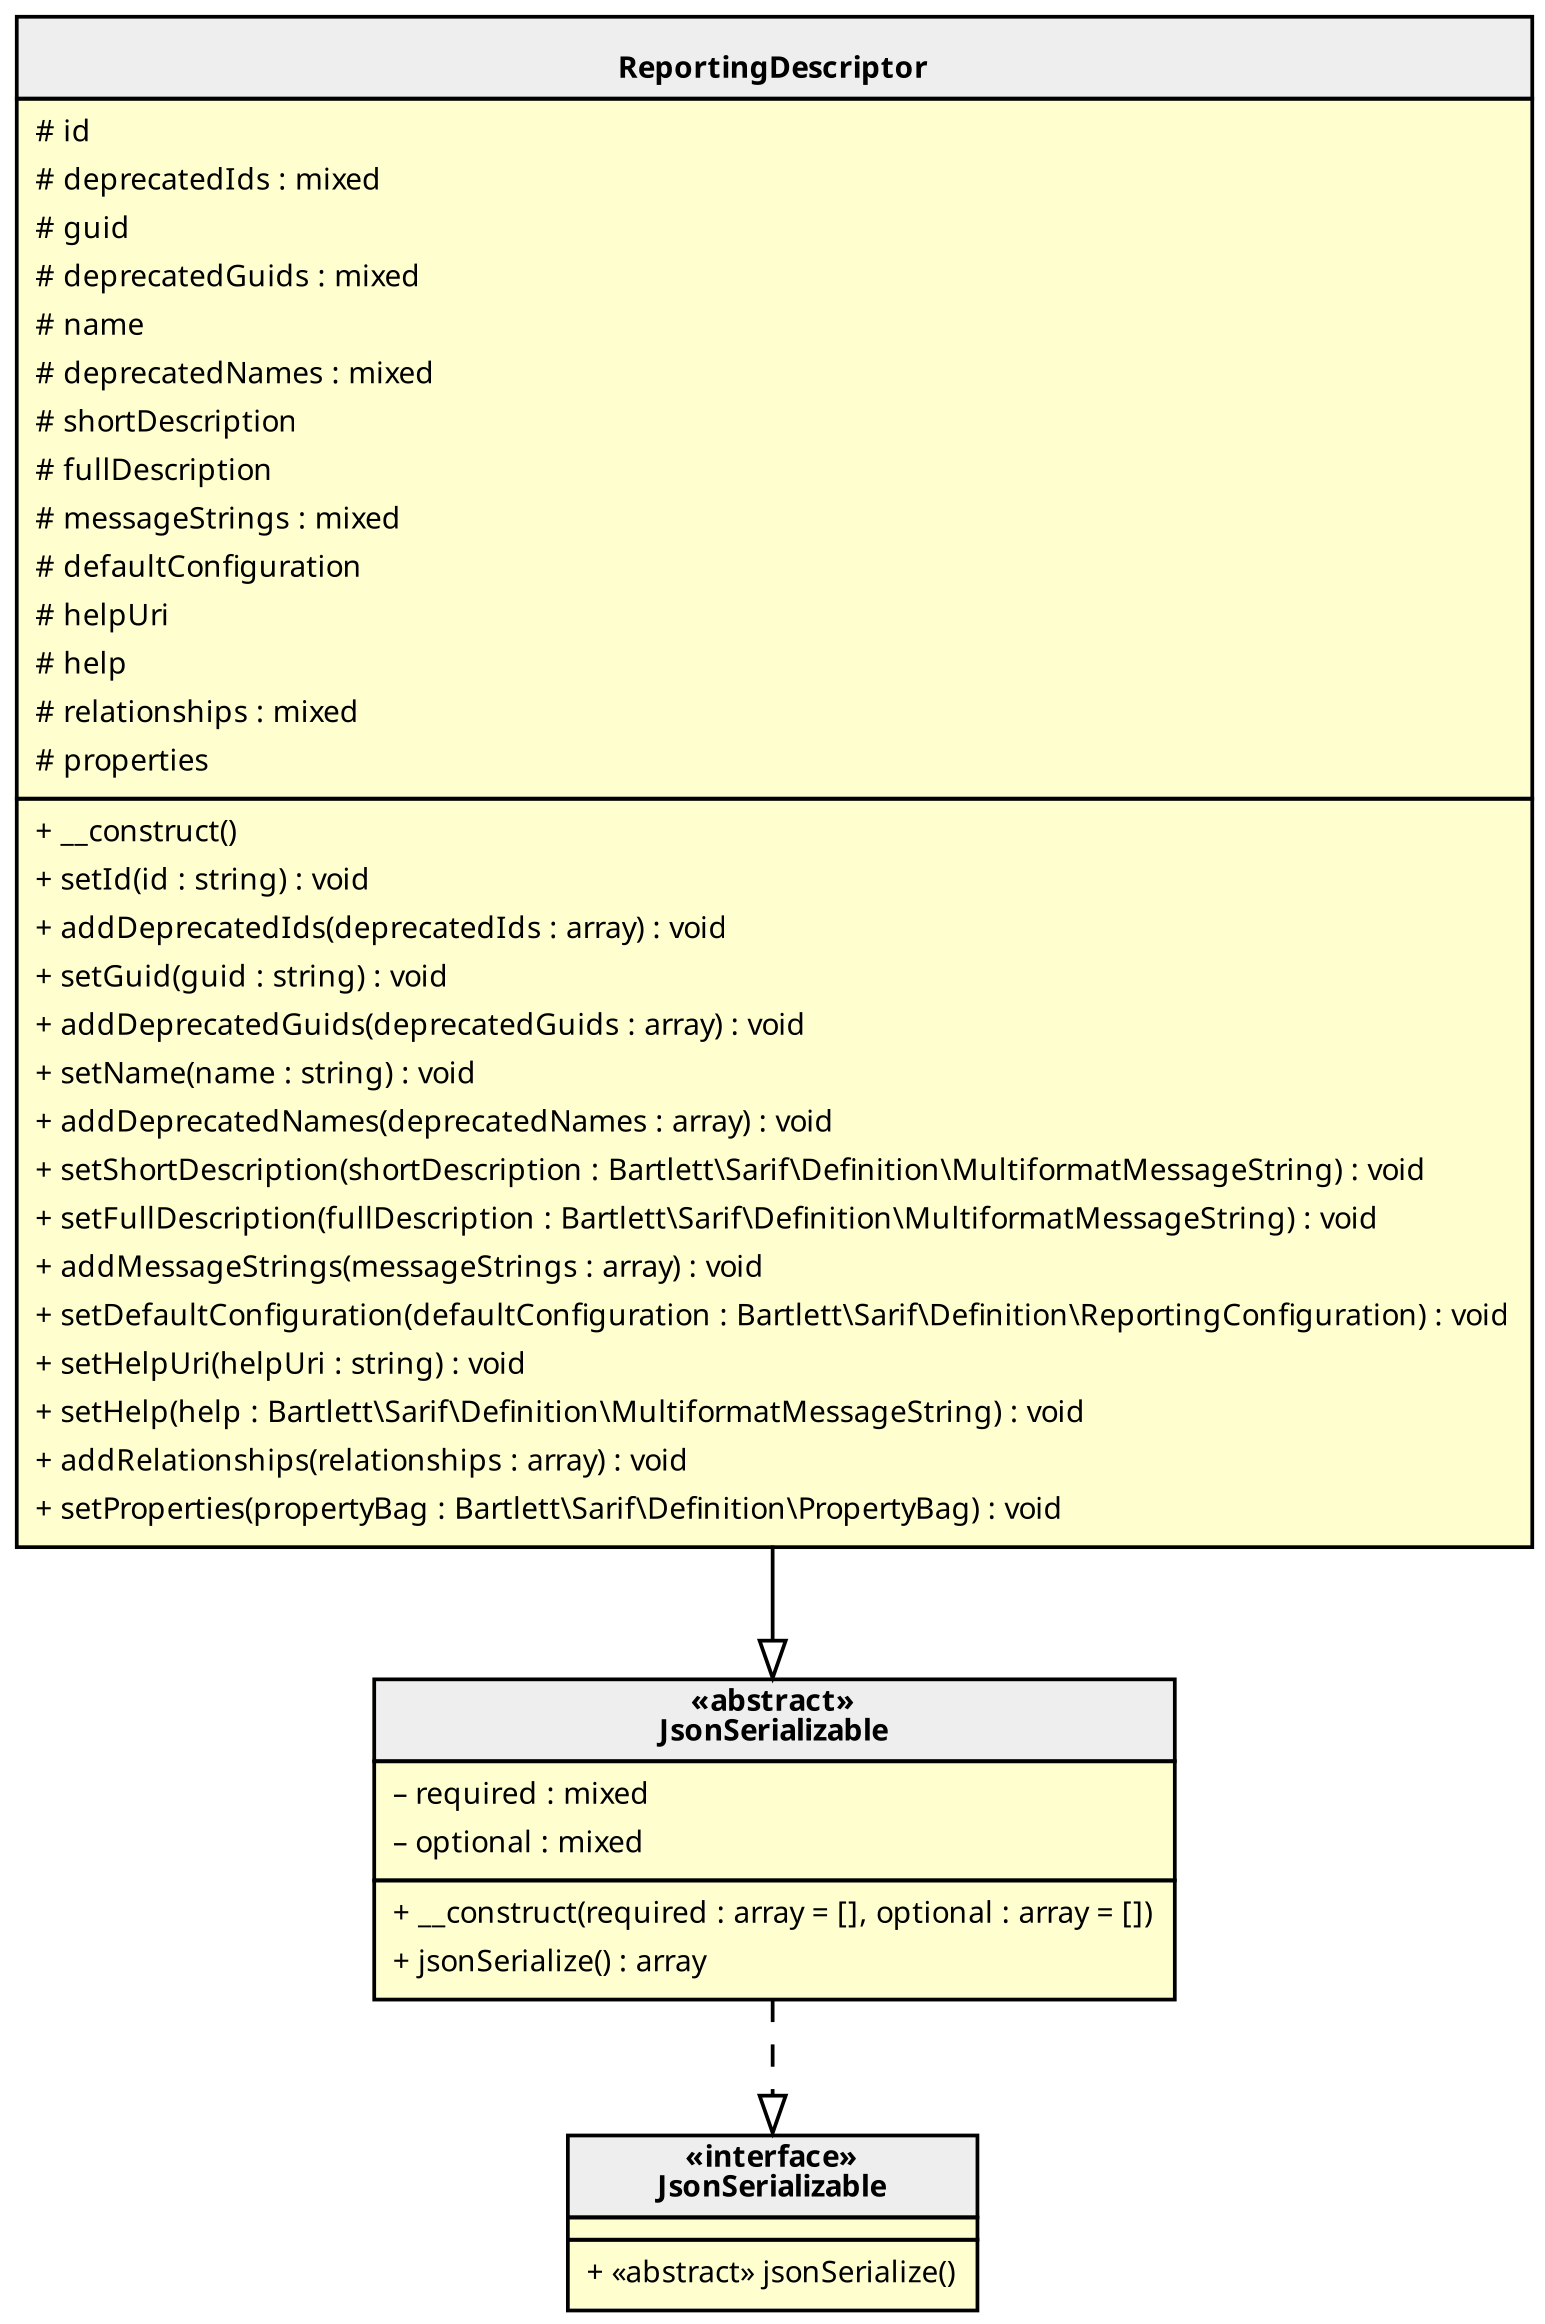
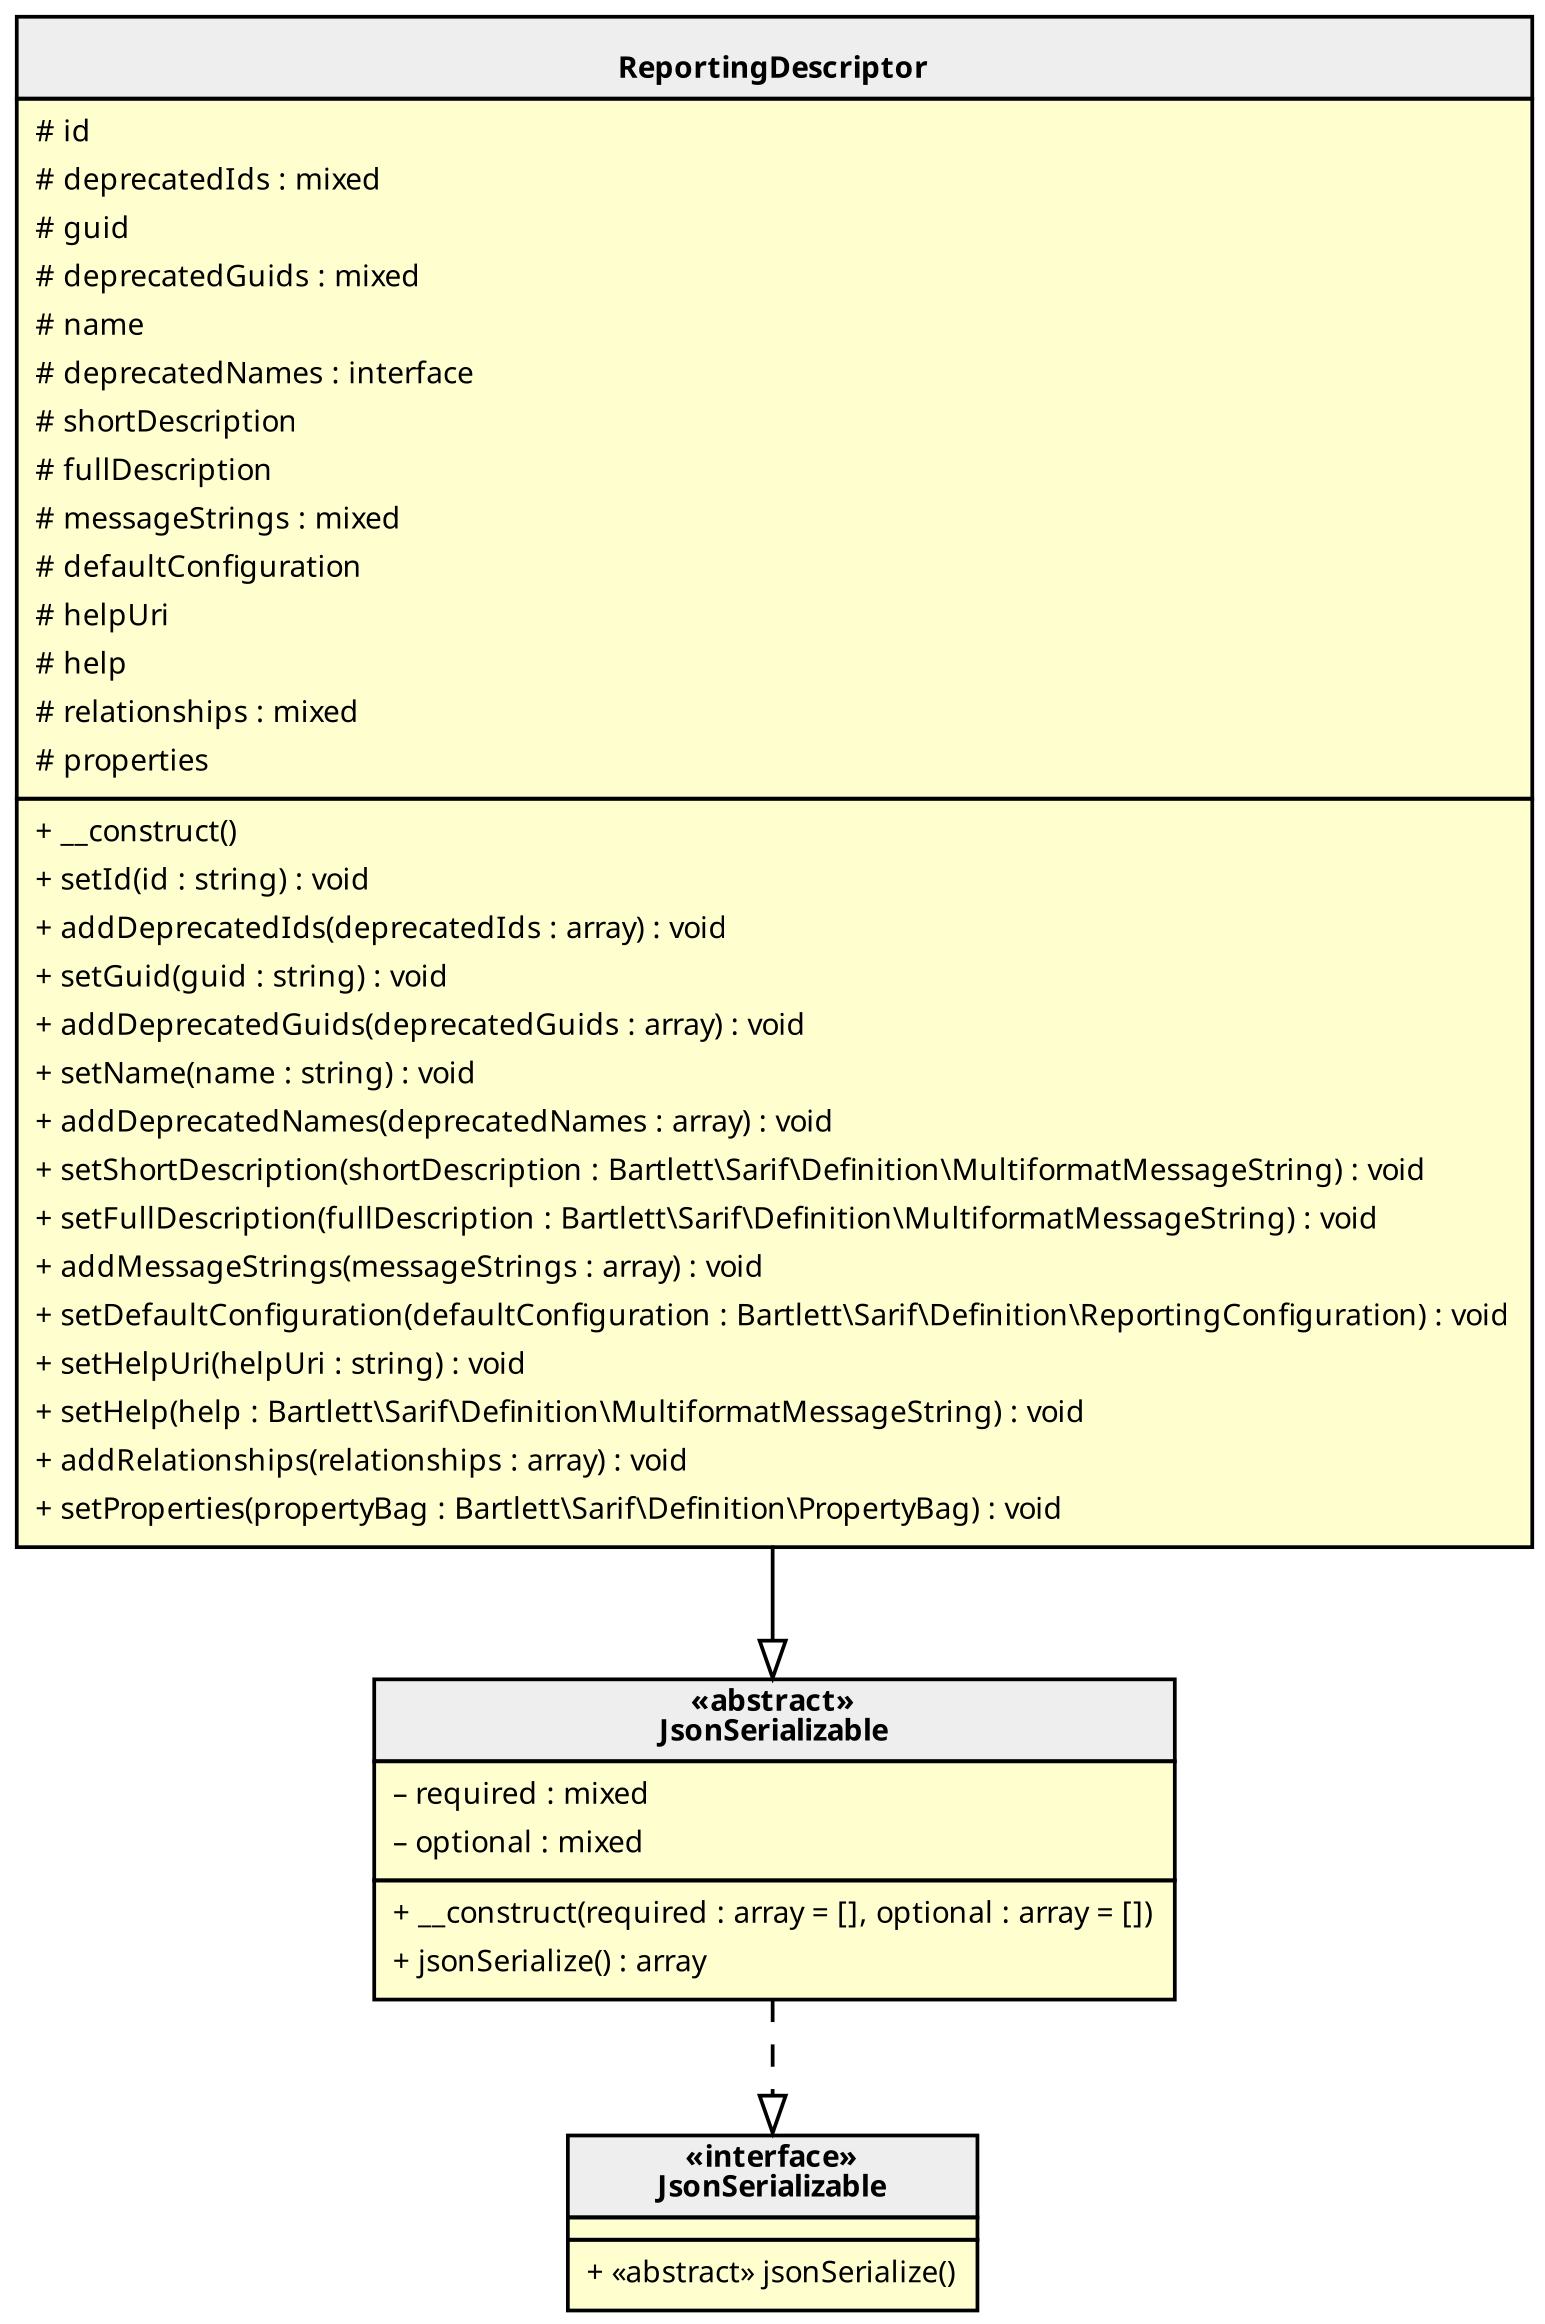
node "ReportingDescriptor": text "# deprecatedNames : mixed" -> "# deprecatedNames : interface"
